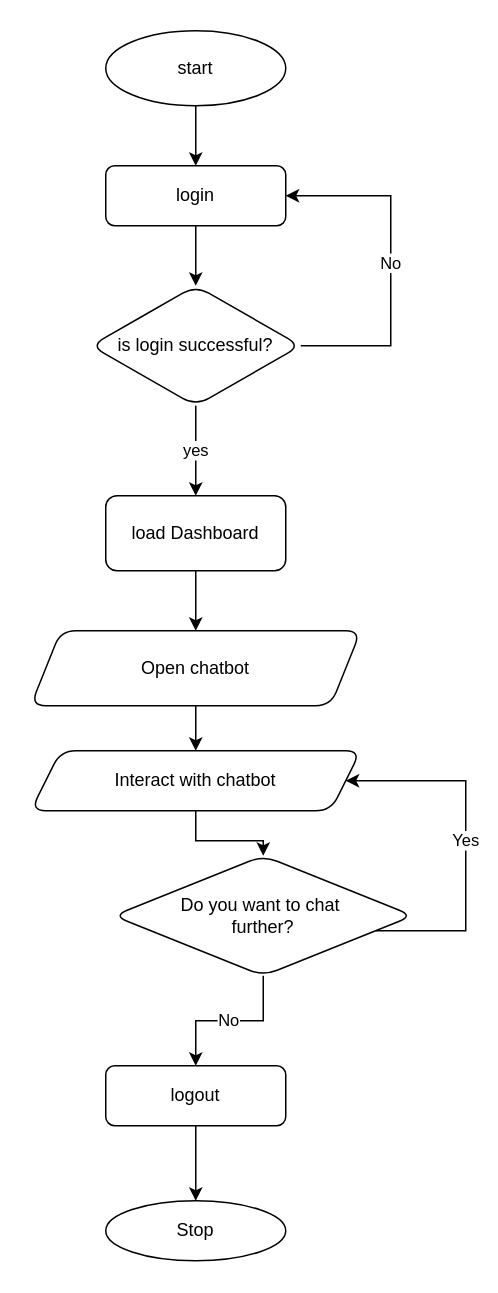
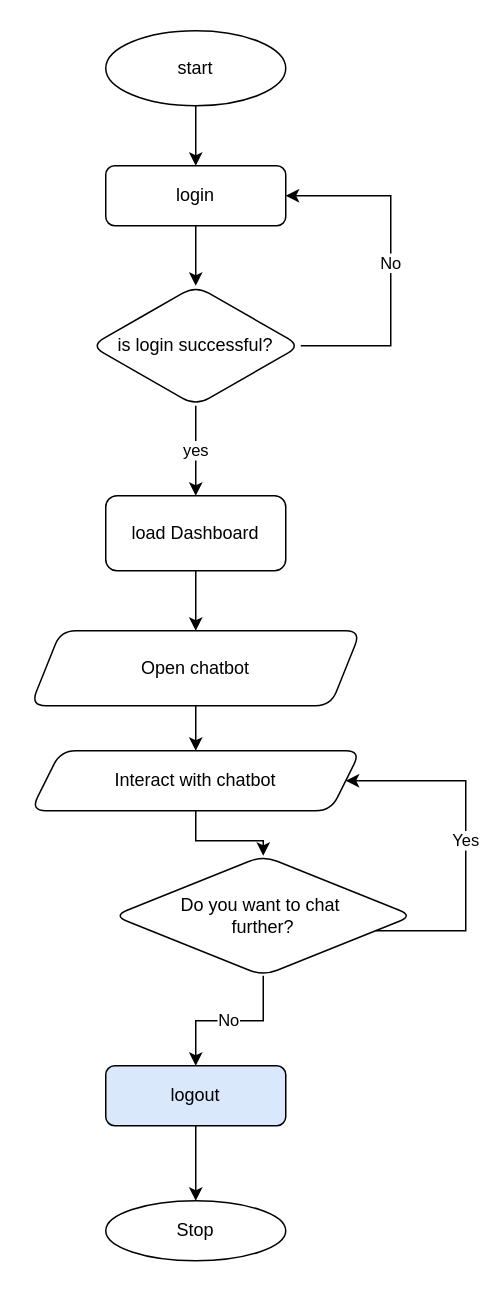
node "logout": fillcolor #ffffff -> #dae8fc
